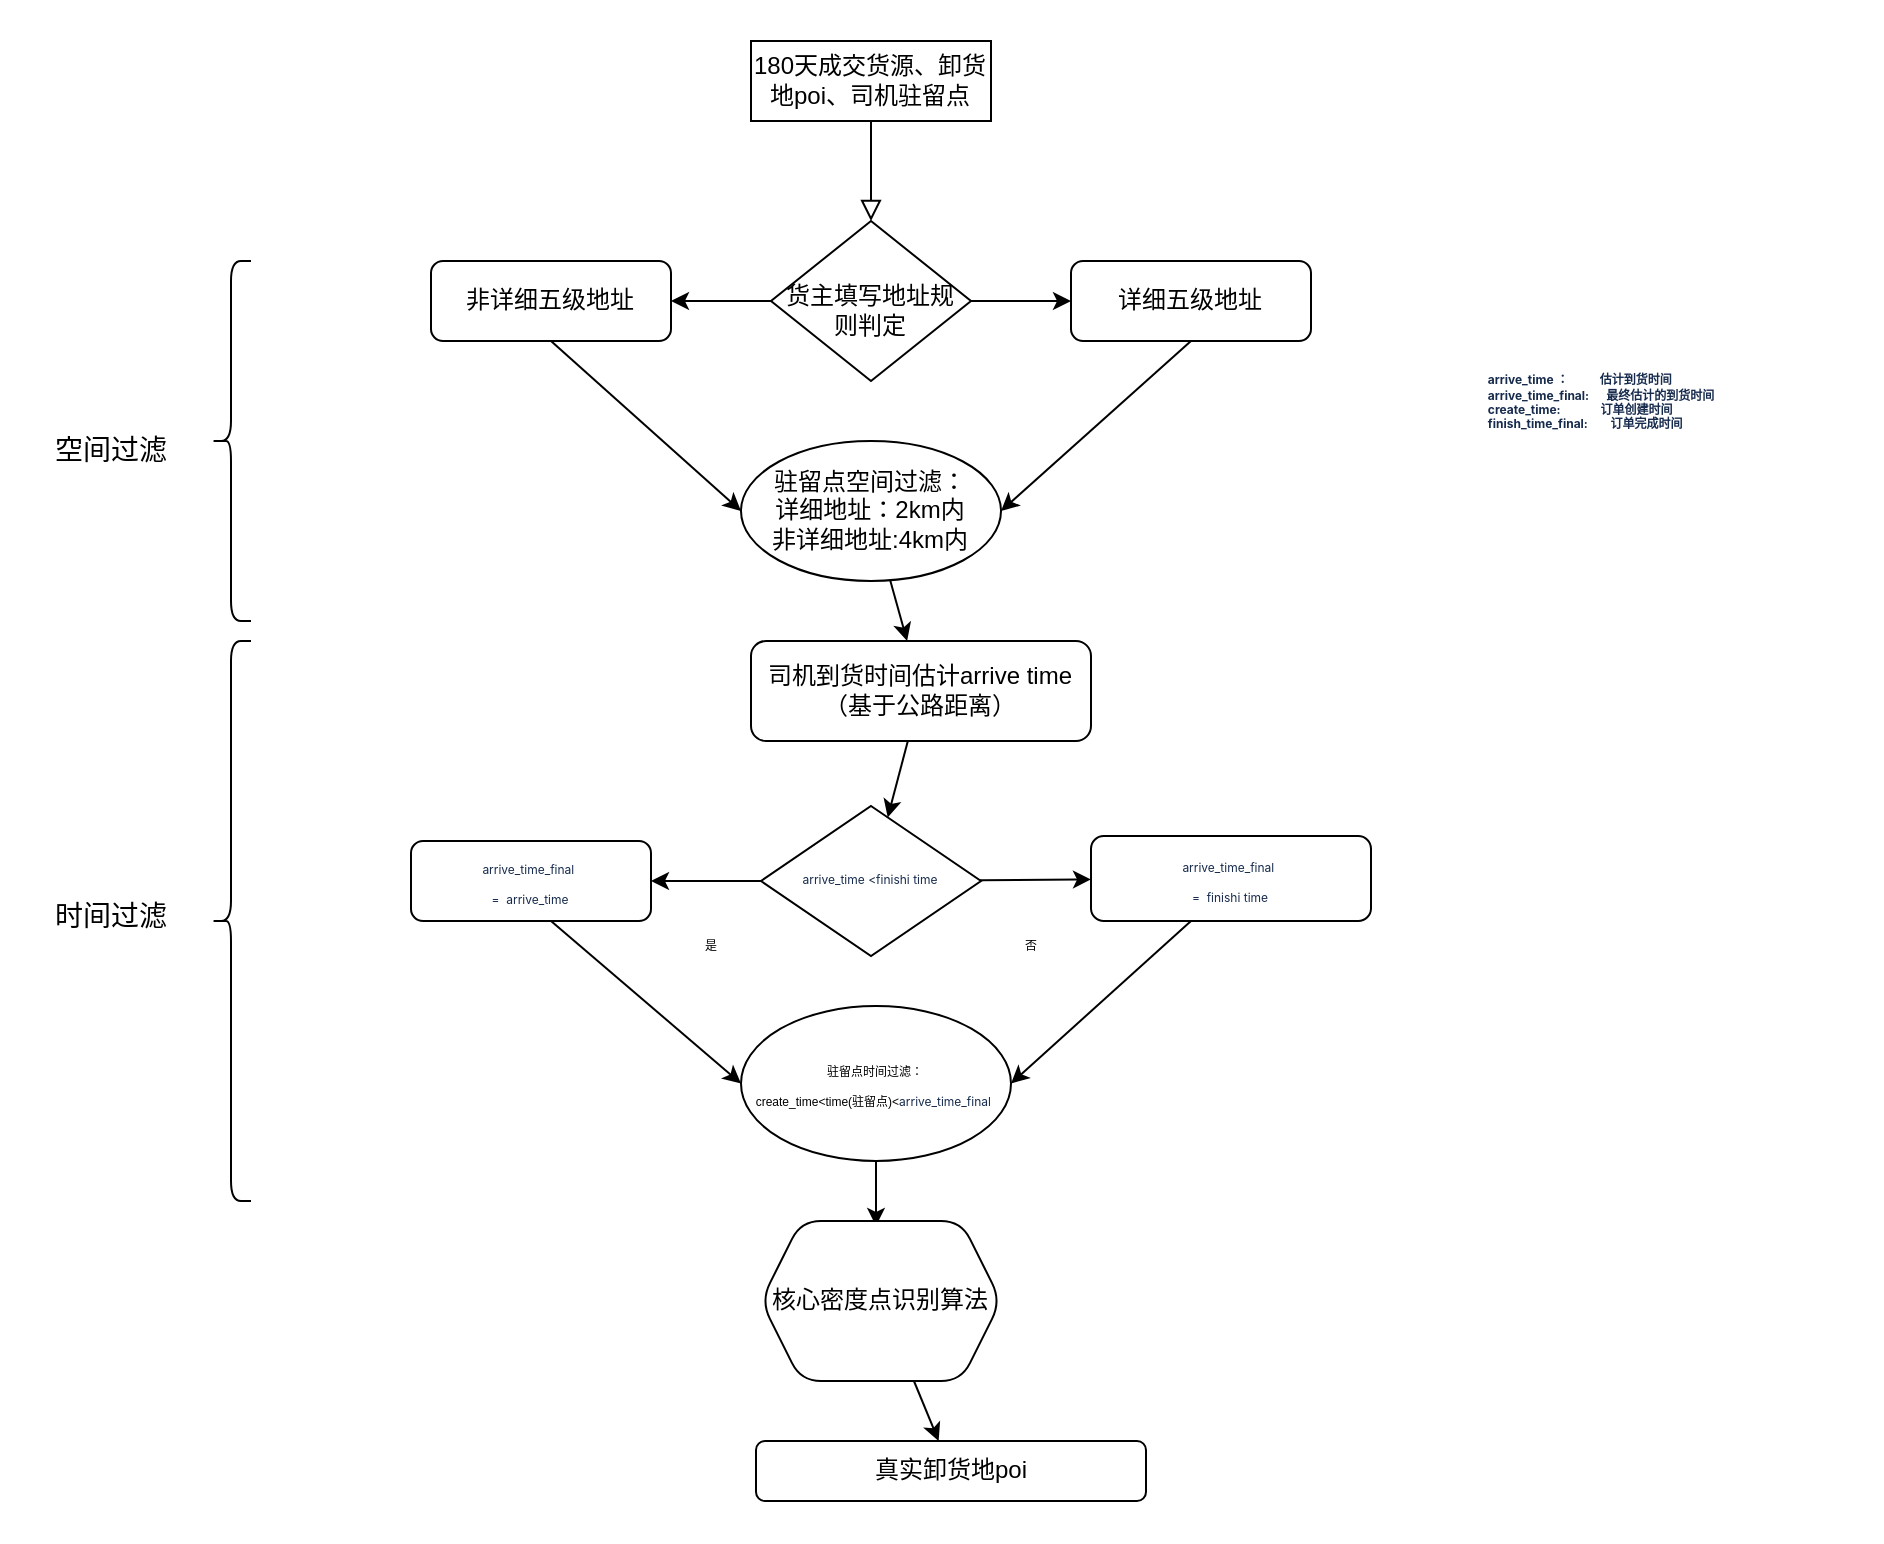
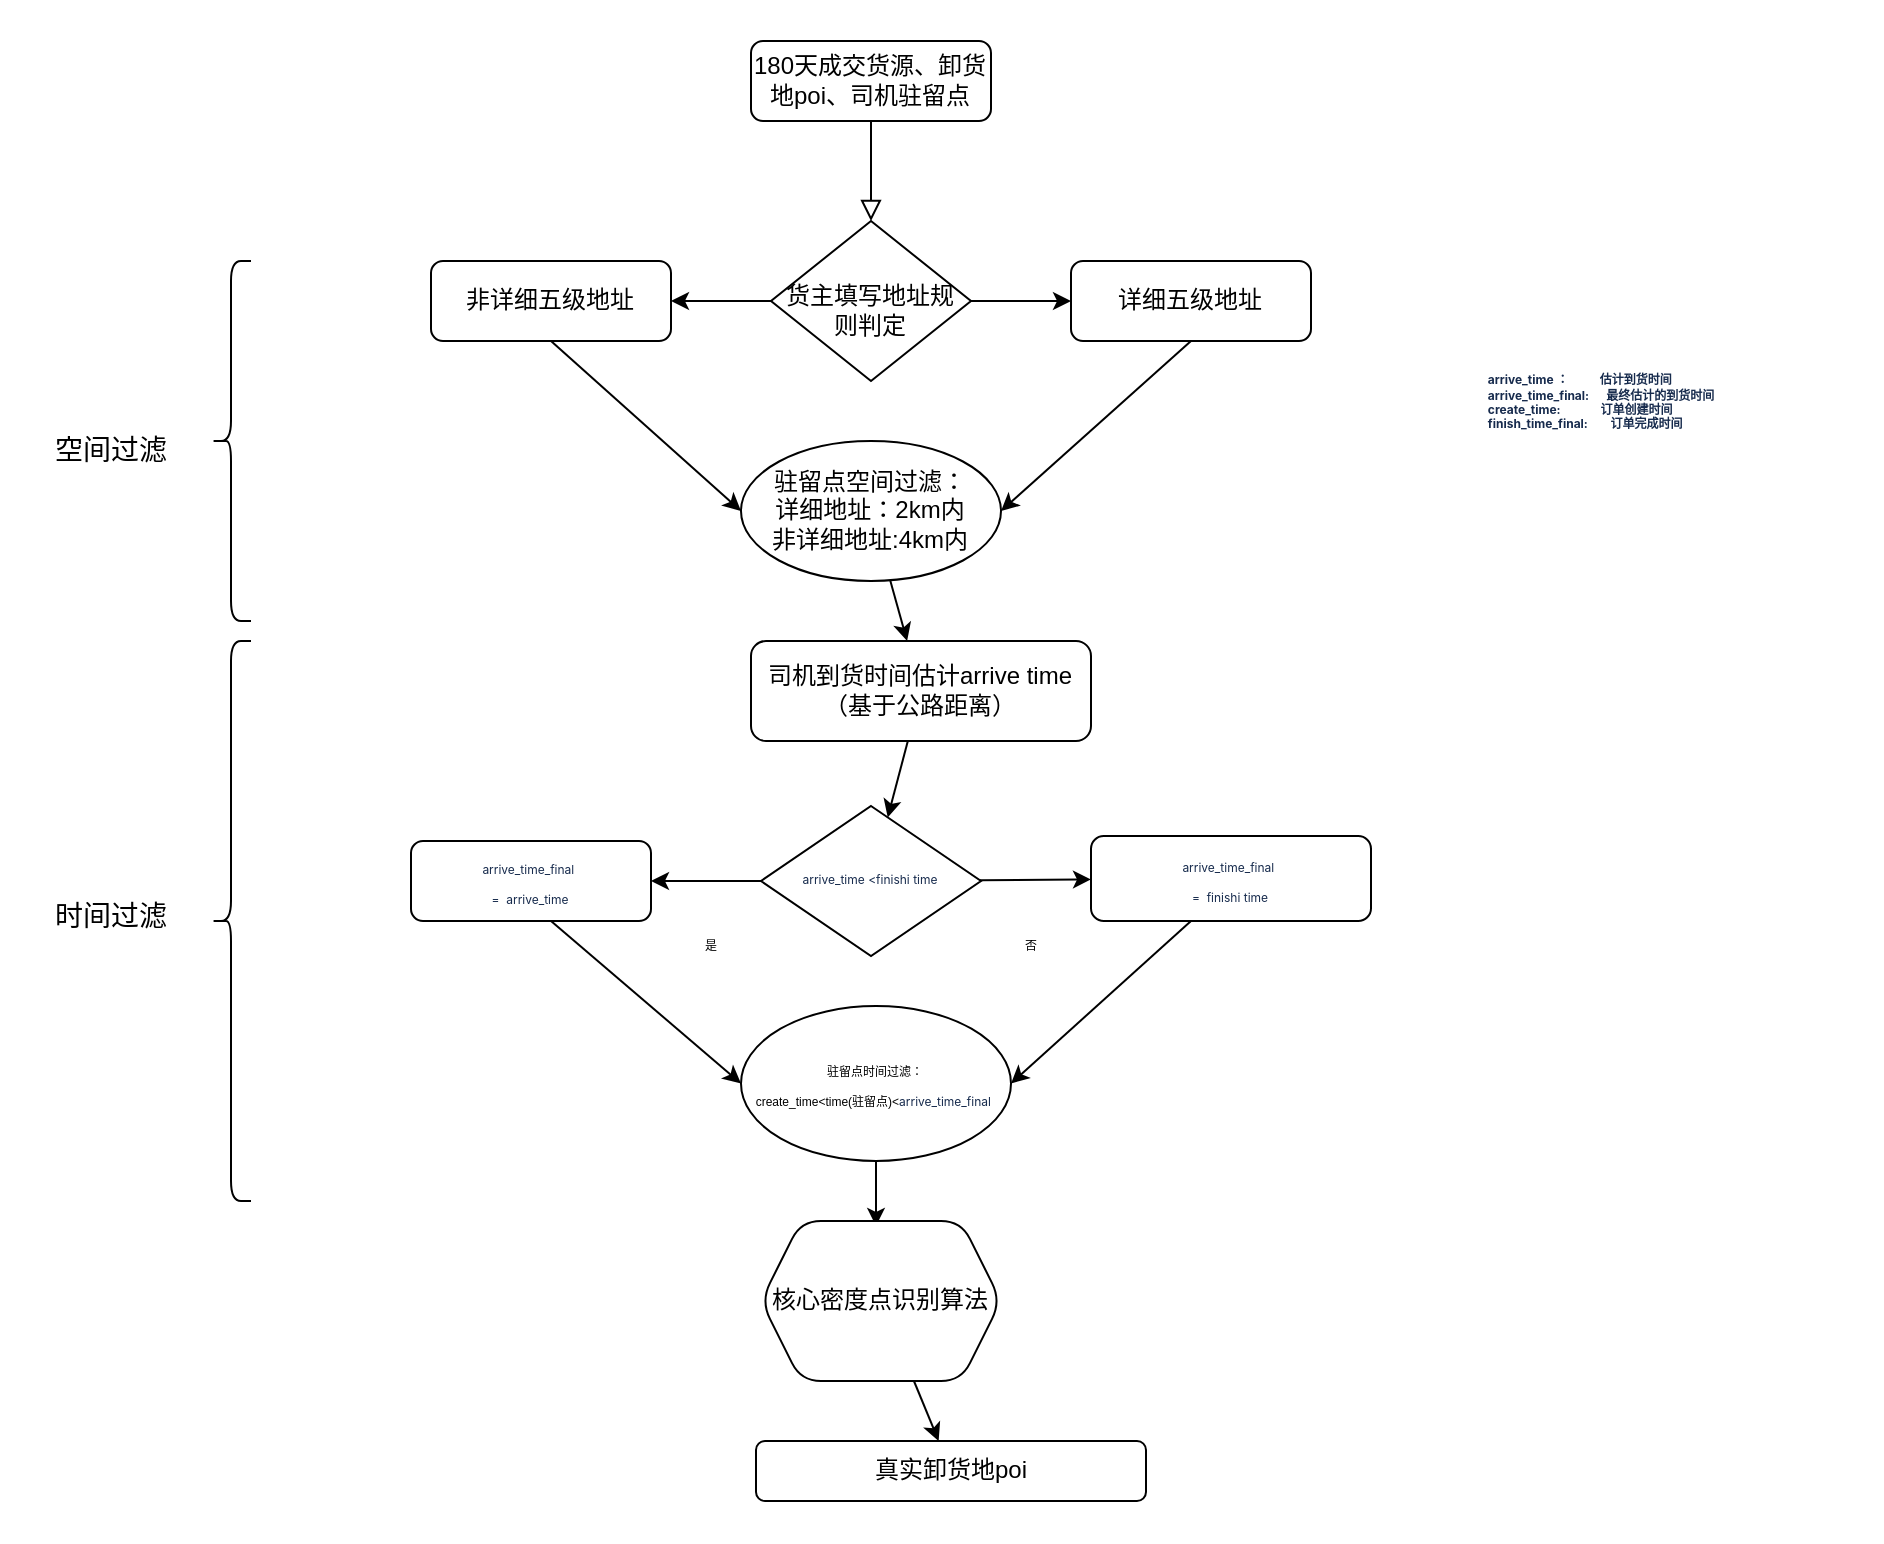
node "180天成交货源、卸货地poi、司机驻留点": shape rectangle -> rounded rectangle
